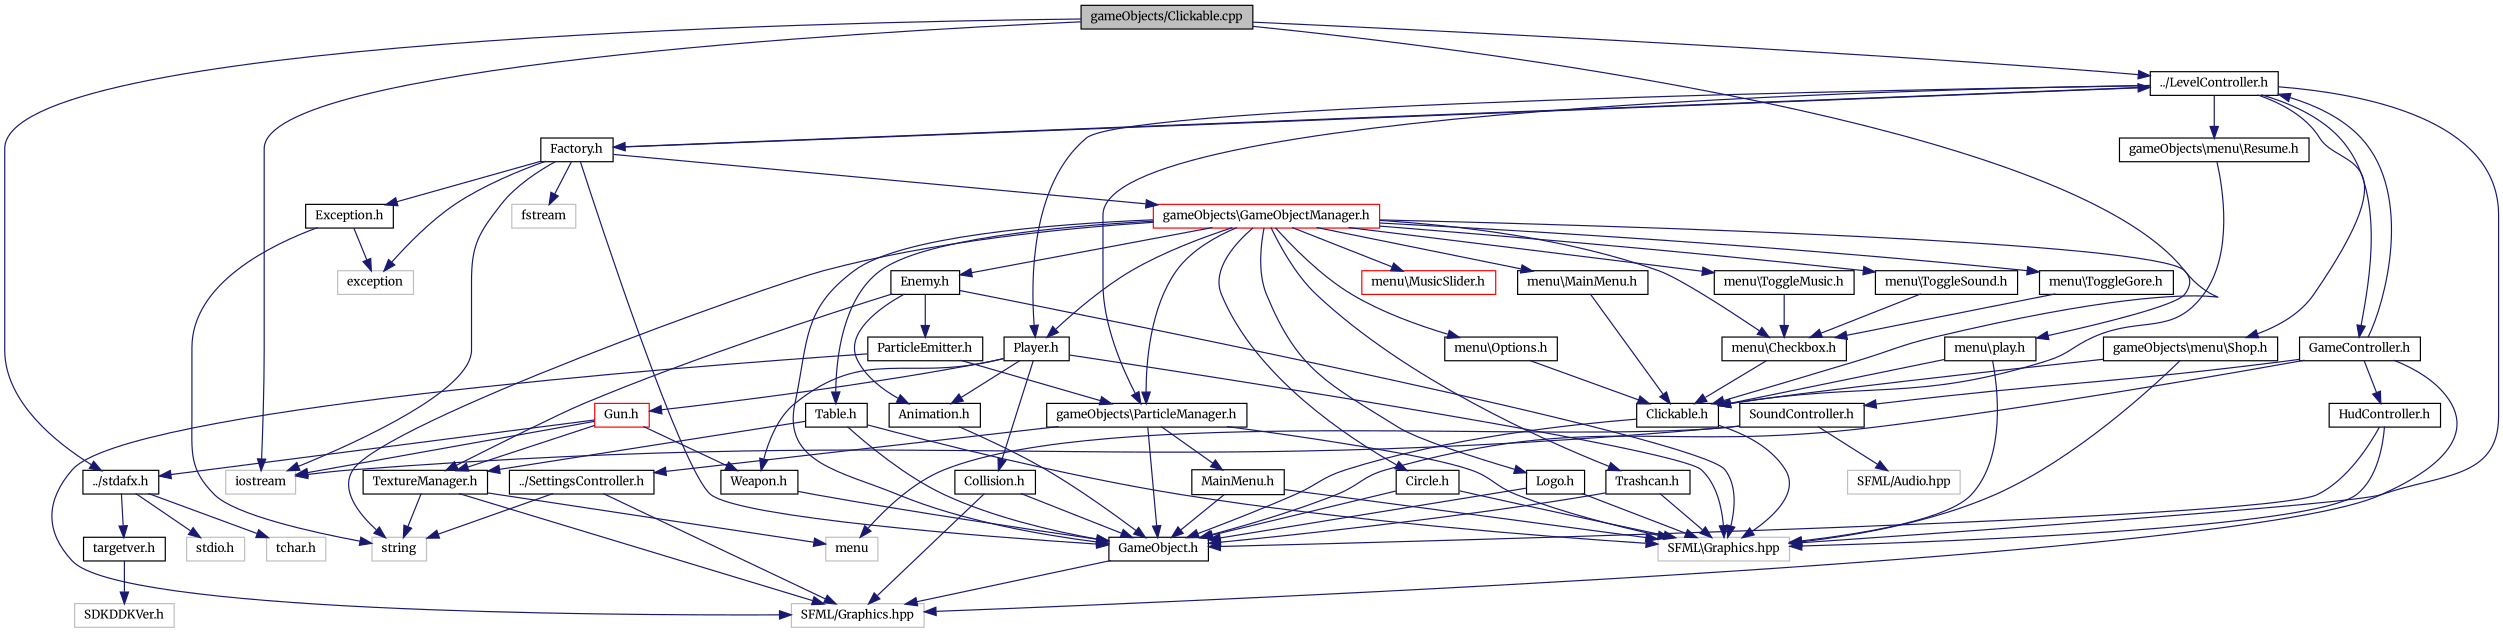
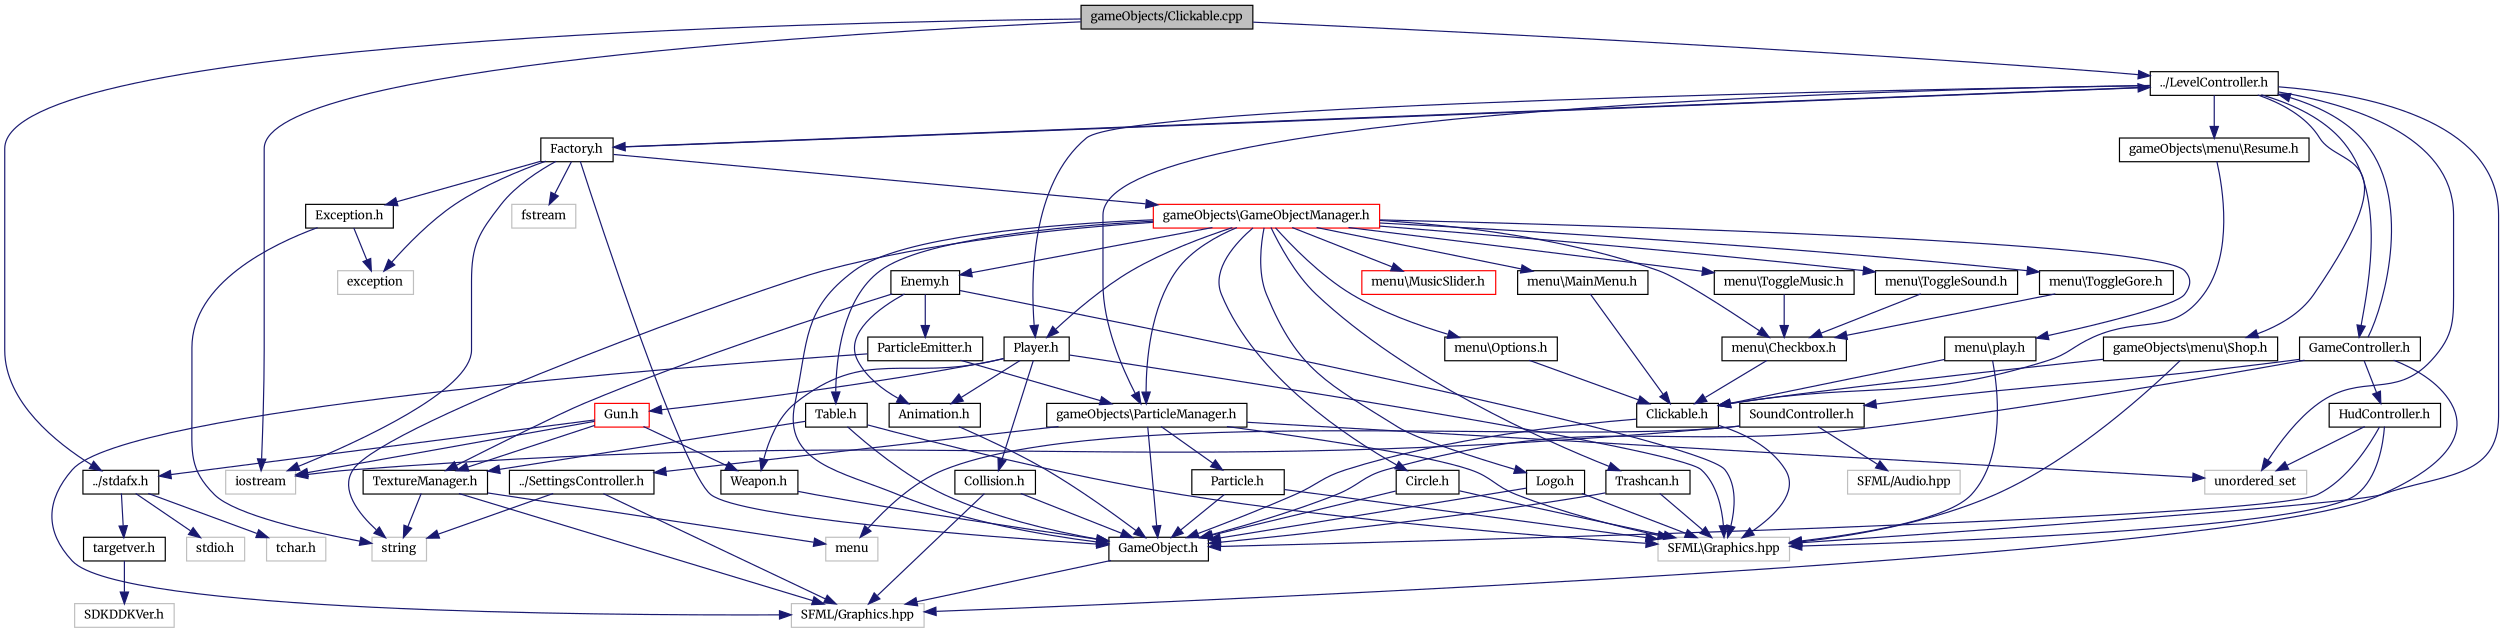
edge "gameObjects/Clickable.cpp" -> "Clickable.h": removed
node "MainMenu.h": label "MainMenu.h" -> "Particle.h"
node "unordered_set": added
